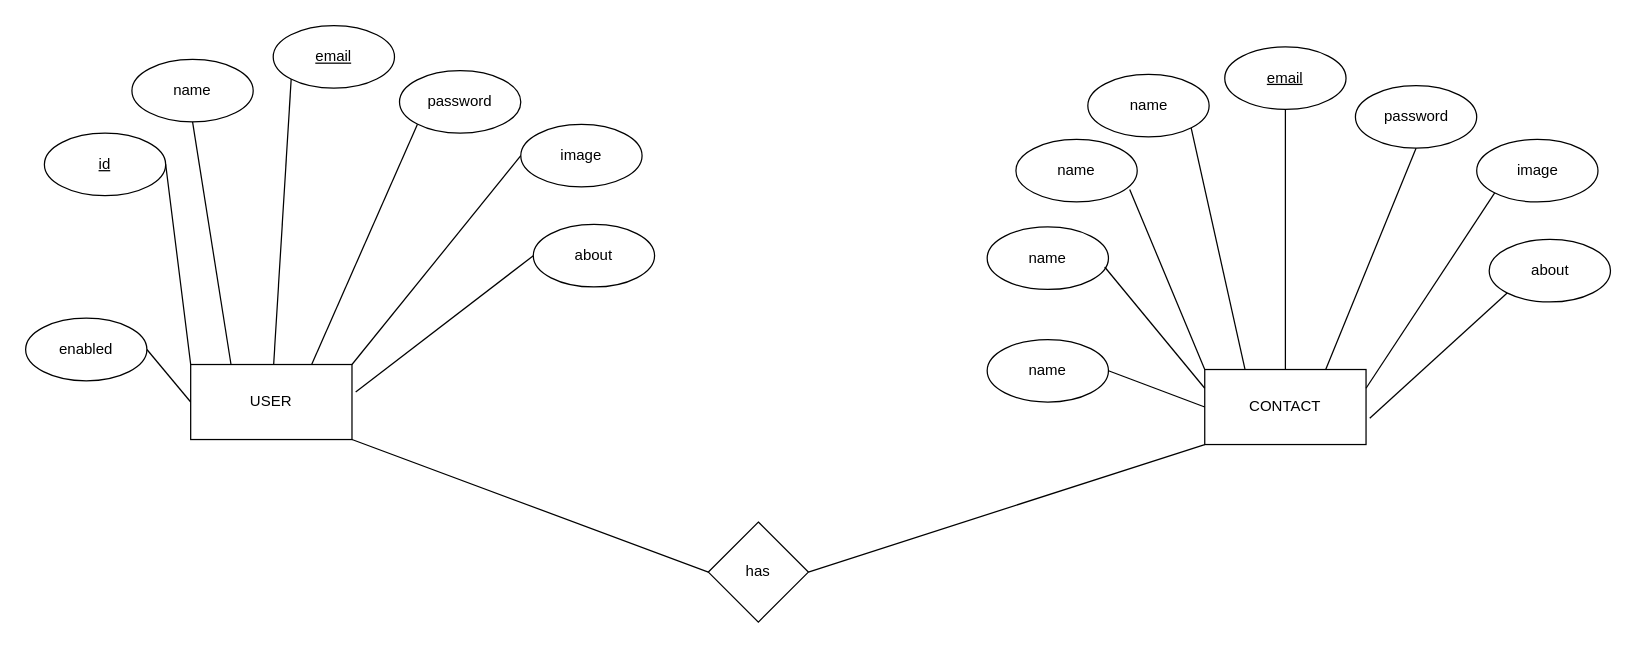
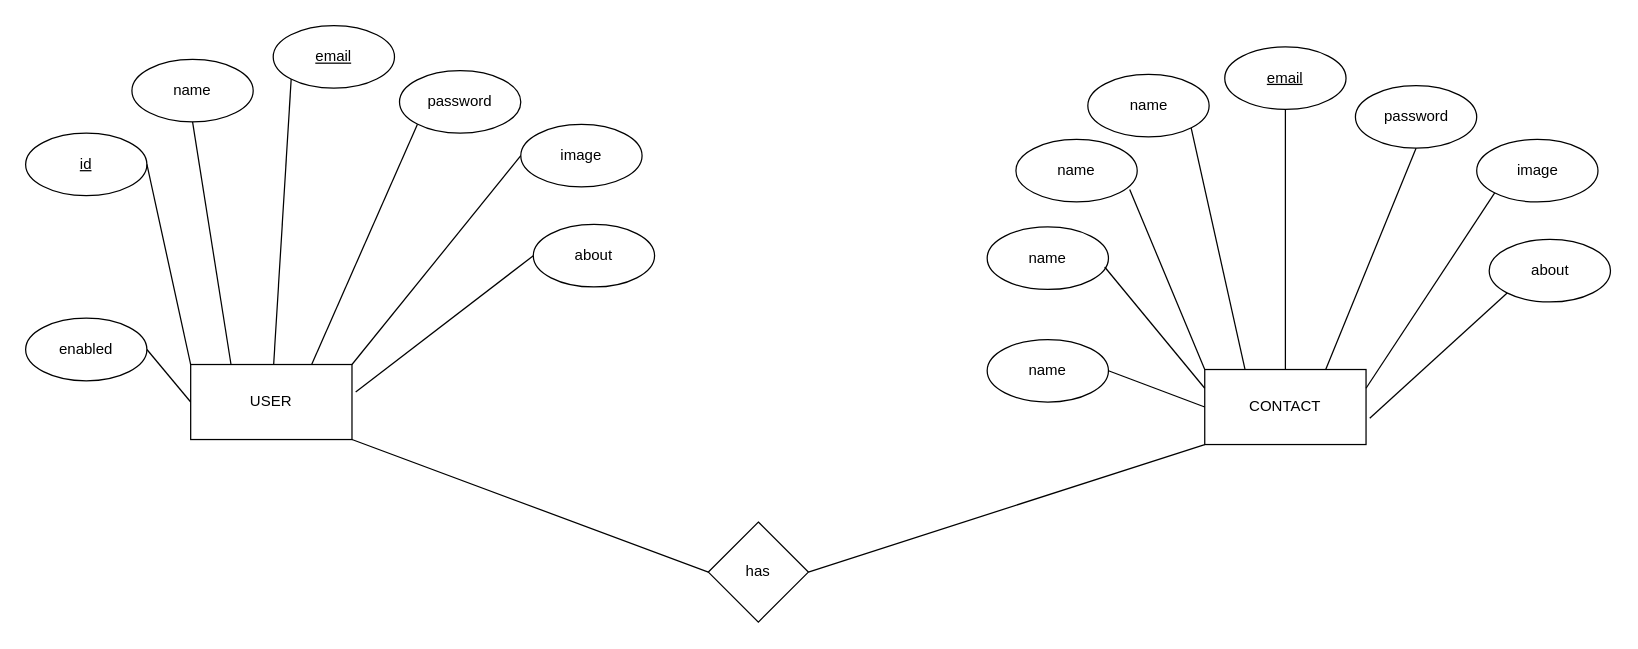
node "id": moved (105, 164) -> (86, 164)
